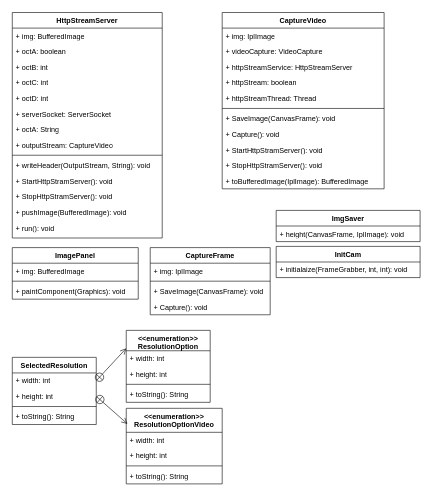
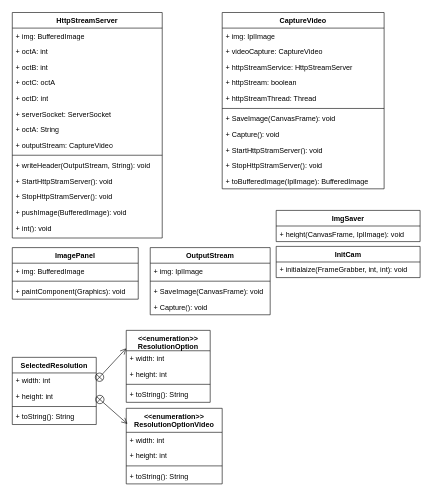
node "+ octA: boolean": label "+ octA: boolean" -> "+ octA: int"
node "+ videoCapture: VideoCapture": label "+ videoCapture: VideoCapture" -> "+ videoCapture: CaptureVideo"
node "+ octC: int": label "+ octC: int" -> "+ octC: octA"
node "+ run(): void": label "+ run(): void" -> "+ int(): void"
node "CaptureFrame": label "CaptureFrame" -> "OutputStream"
